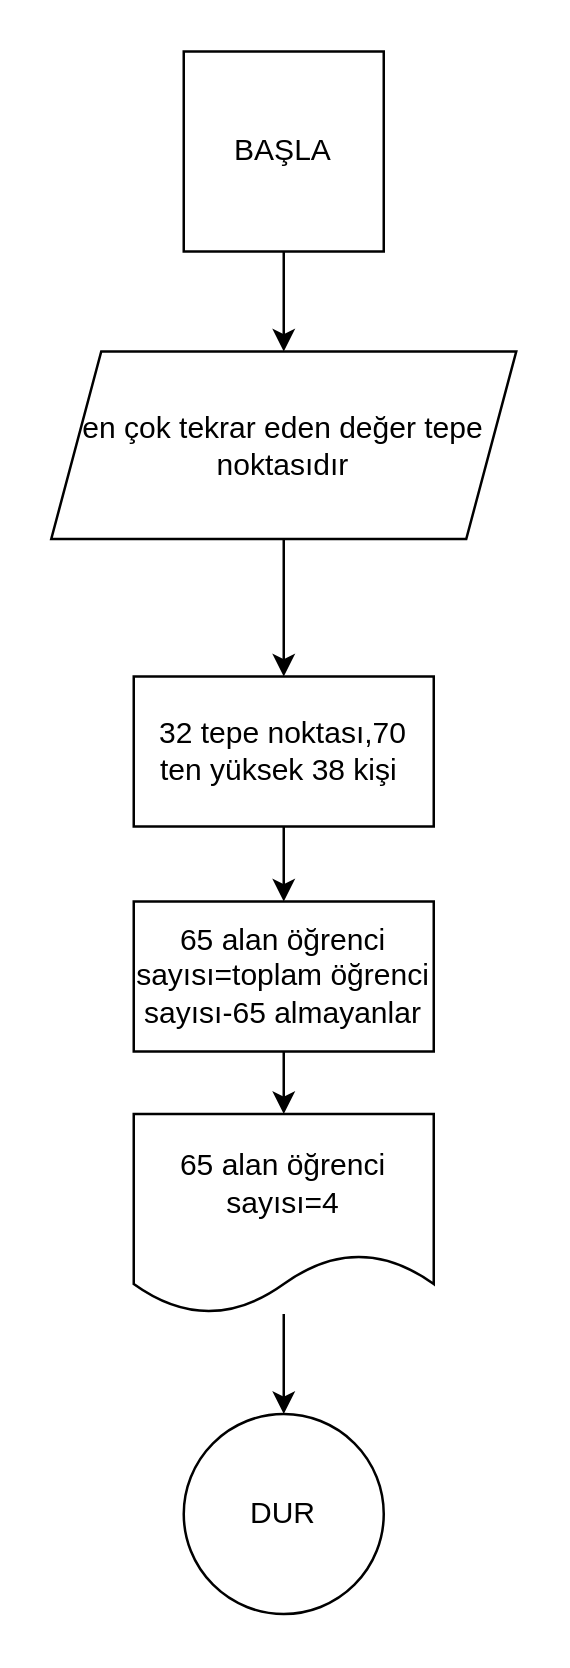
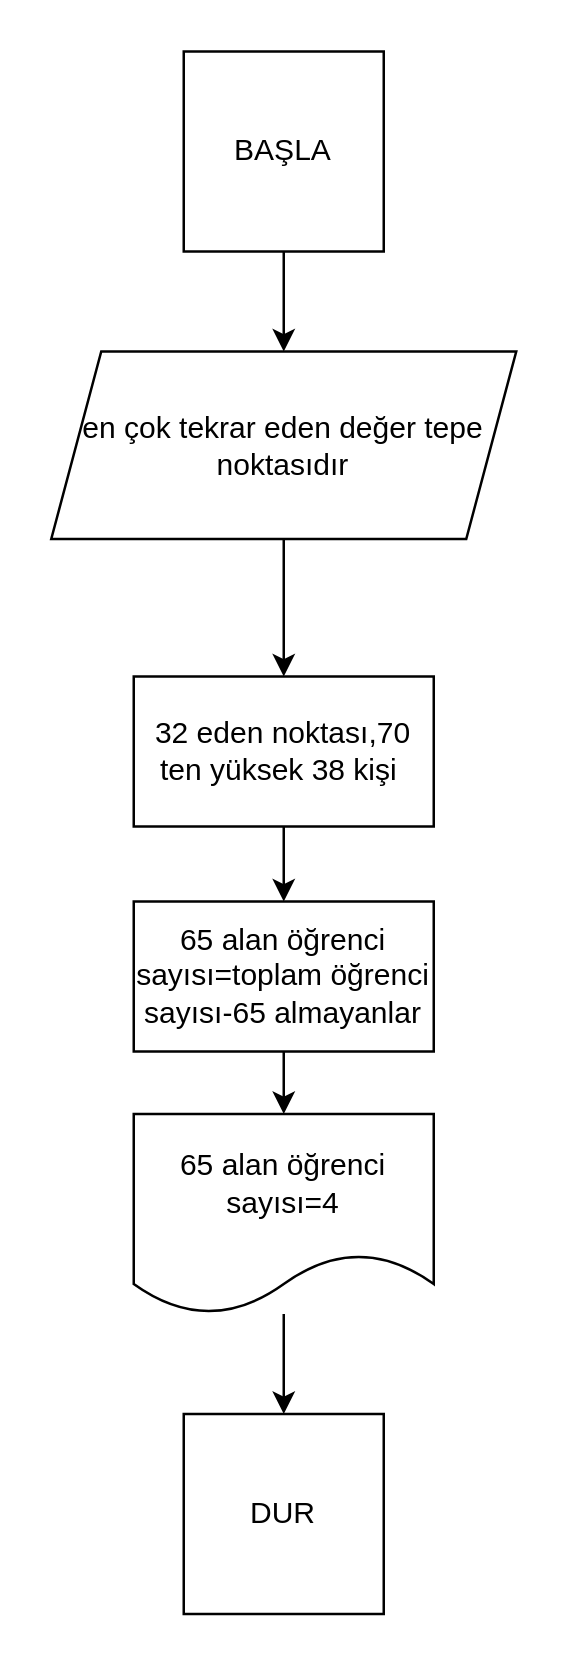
node "32 tepe noktası,70 ten yüksek 38 kişi": label "32 tepe noktası,70 ten yüksek 38 kişi" -> "32 eden noktası,70 ten yüksek 38 kişi"
node "DUR": shape ellipse -> rectangle
